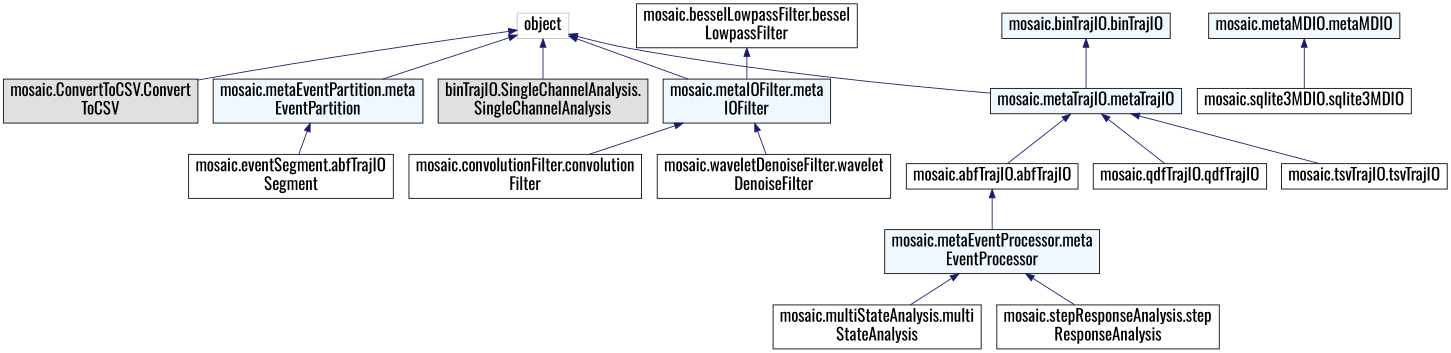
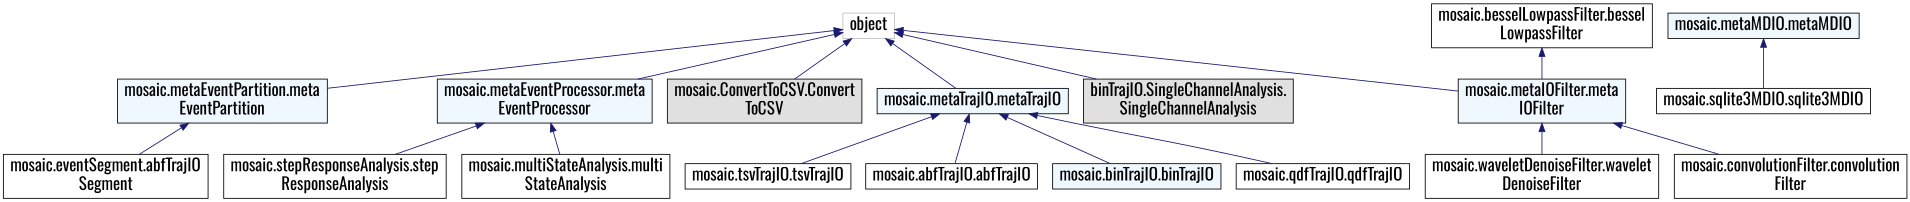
edge "mosaic.metaTrajIO.metaTrajIO" -> "mosaic.binTrajIO.binTrajIO": reversed
edge "mosaic.metaEventProcessor.meta EventProcessor" -> "mosaic.abfTrajIO.abfTrajIO": now "mosaic.metaEventProcessor.meta EventProcessor" -> "object"
